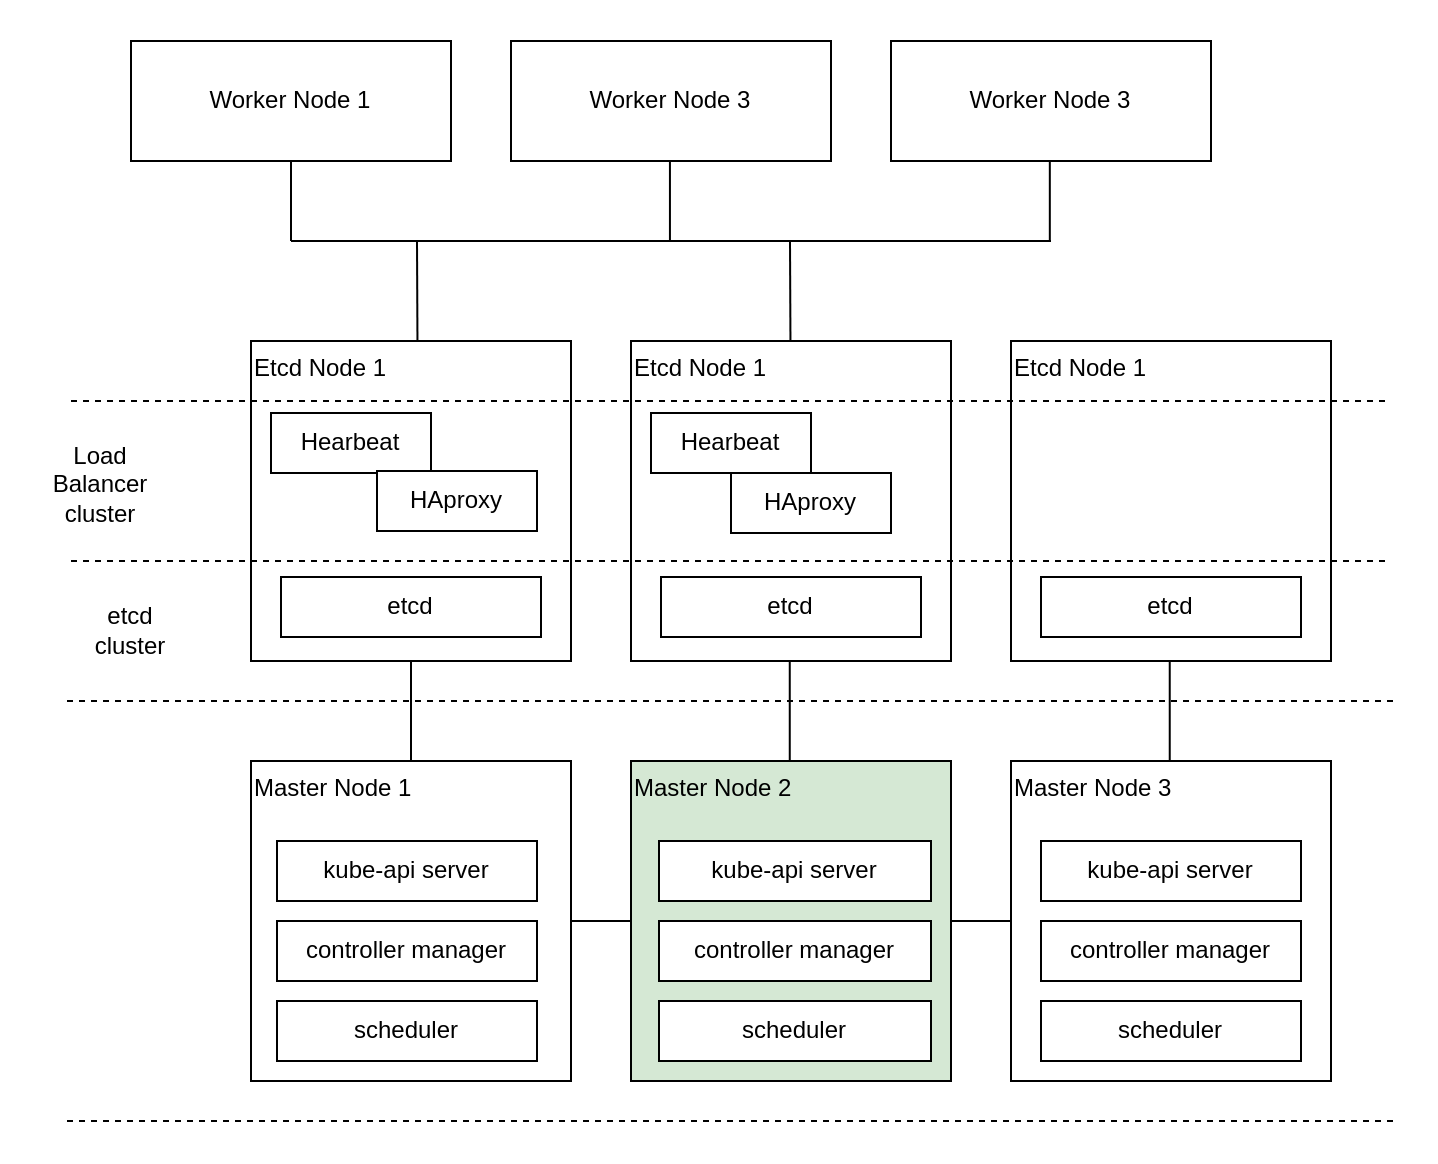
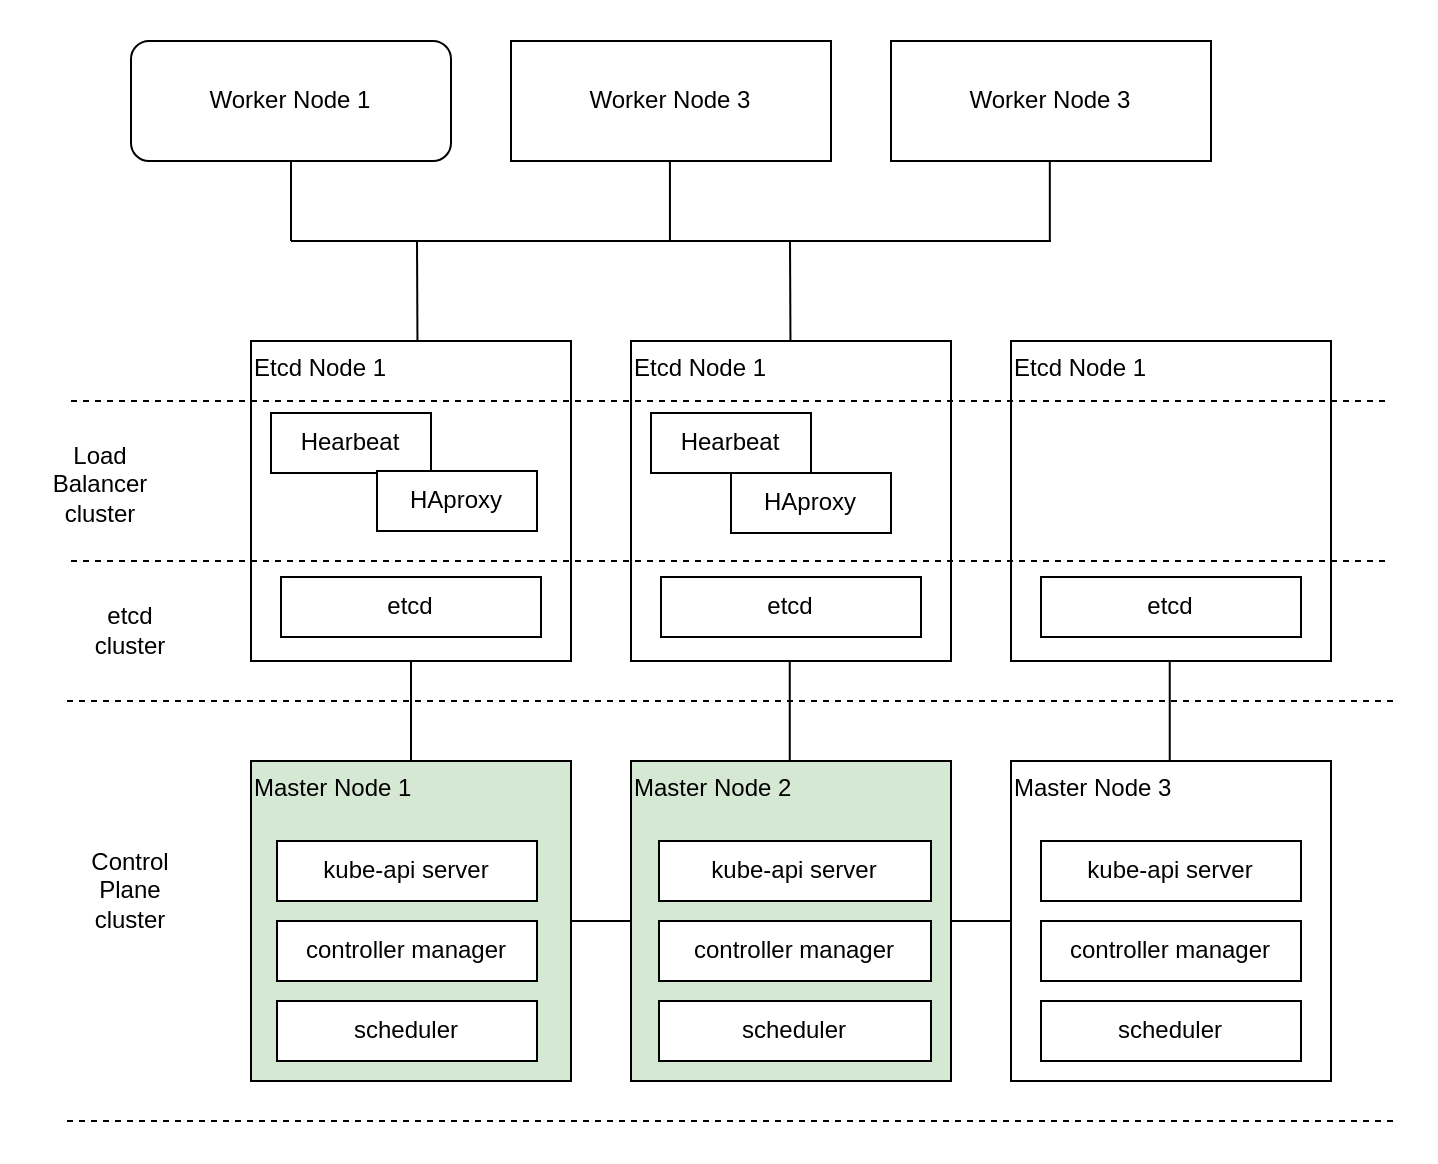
node "Worker Node 1": shape rectangle -> rounded rectangle
node "Master Node 1": fillcolor #ffffff -> #d5e8d4
node "Control Plane cluster": added
